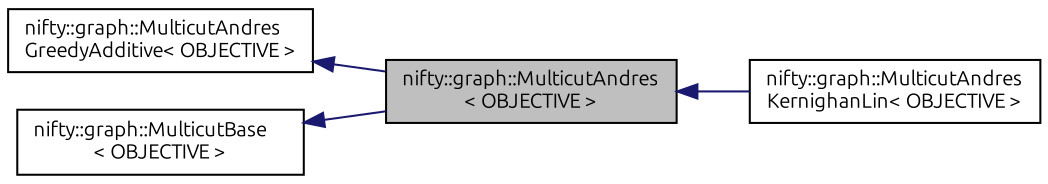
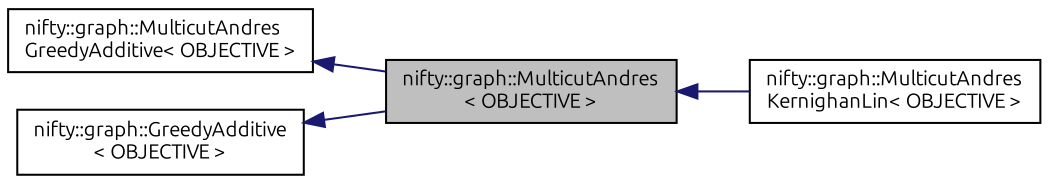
node "nifty::graph::MulticutBase < OBJECTIVE >": label "nifty::graph::MulticutBase < OBJECTIVE >" -> "nifty::graph::GreedyAdditive < OBJECTIVE >"
